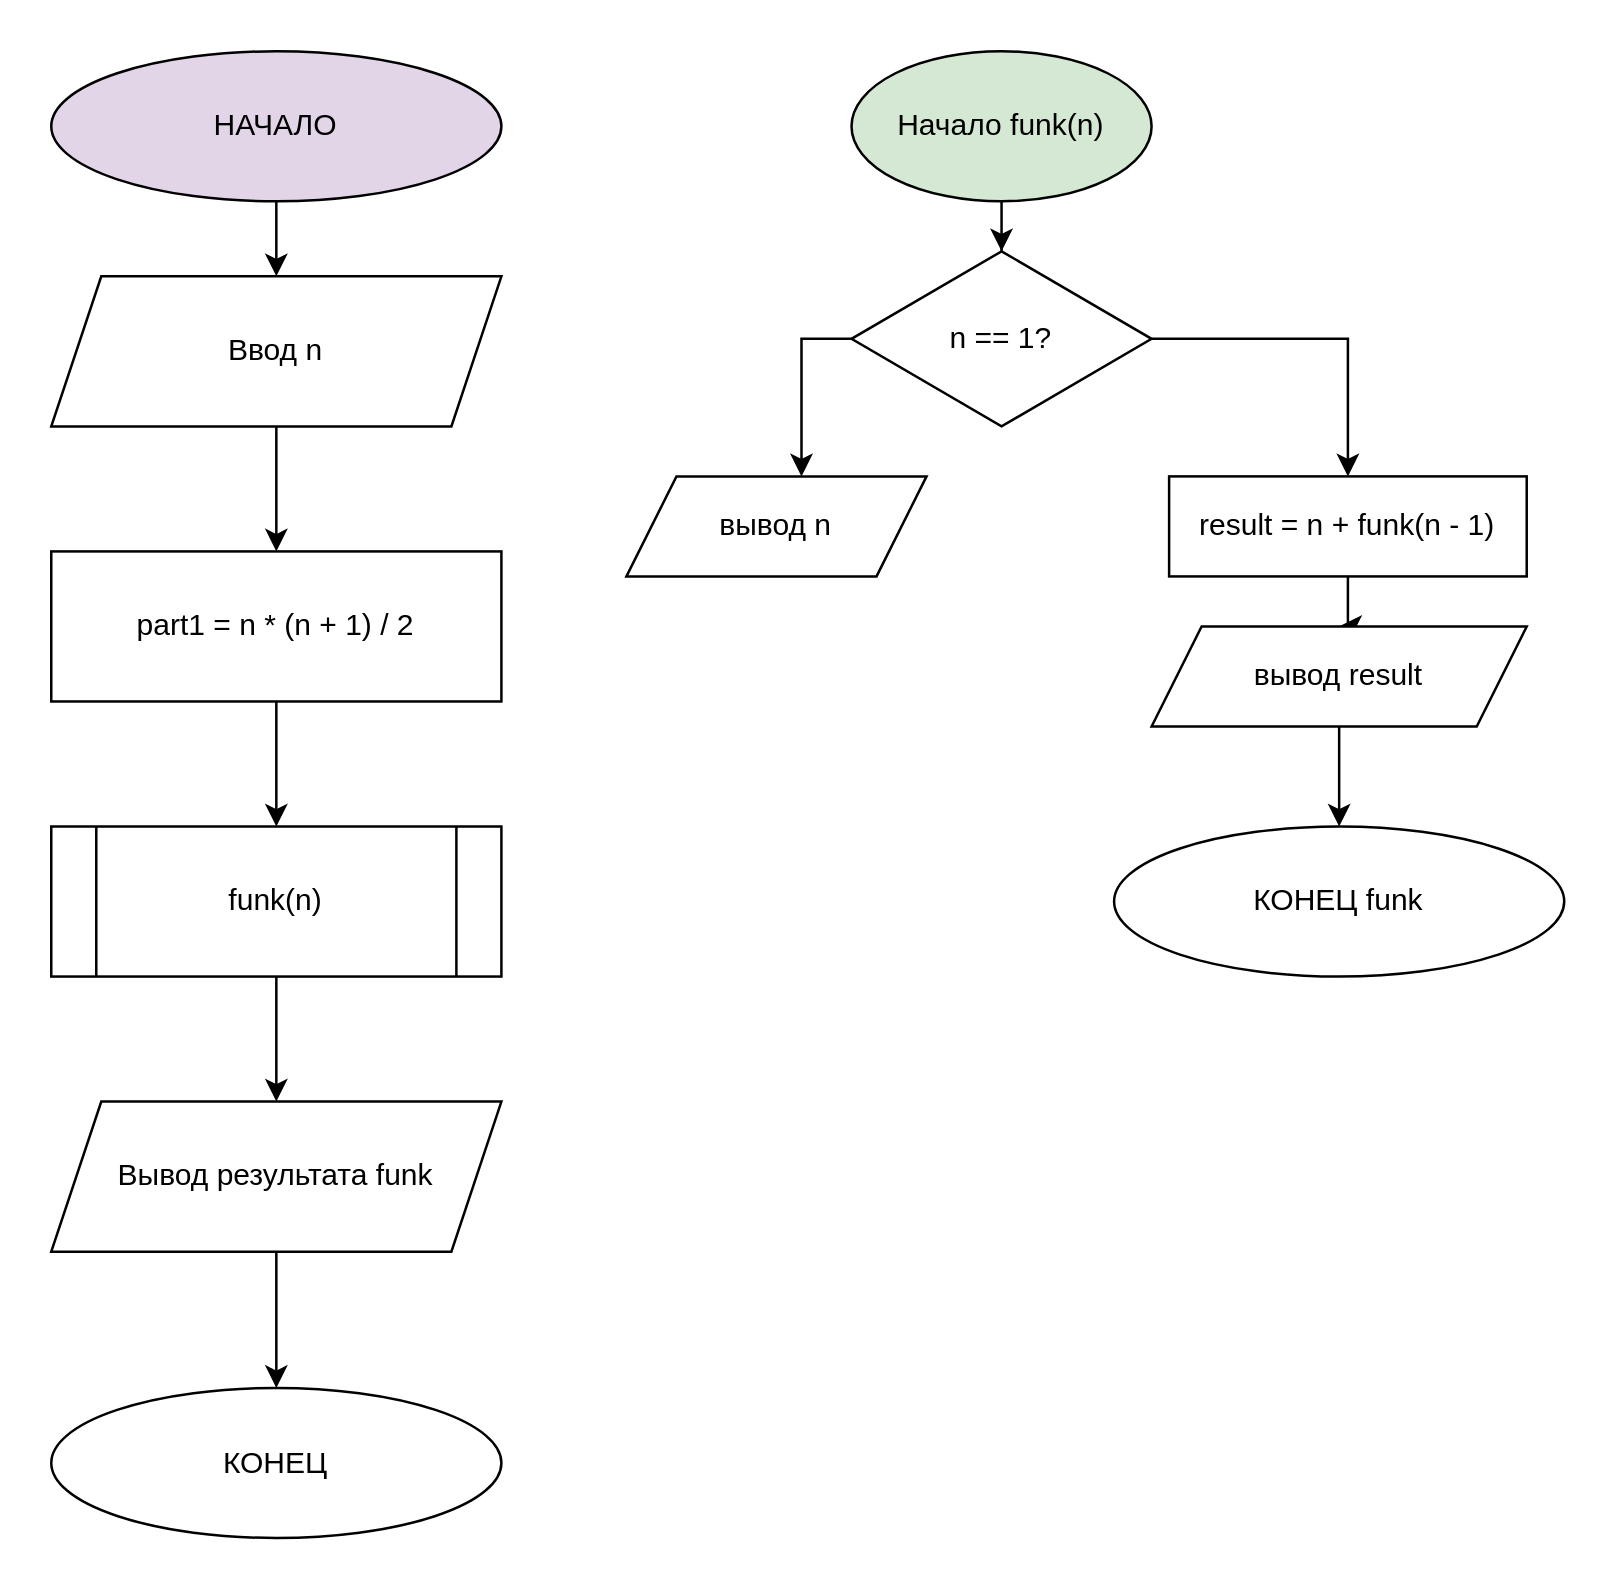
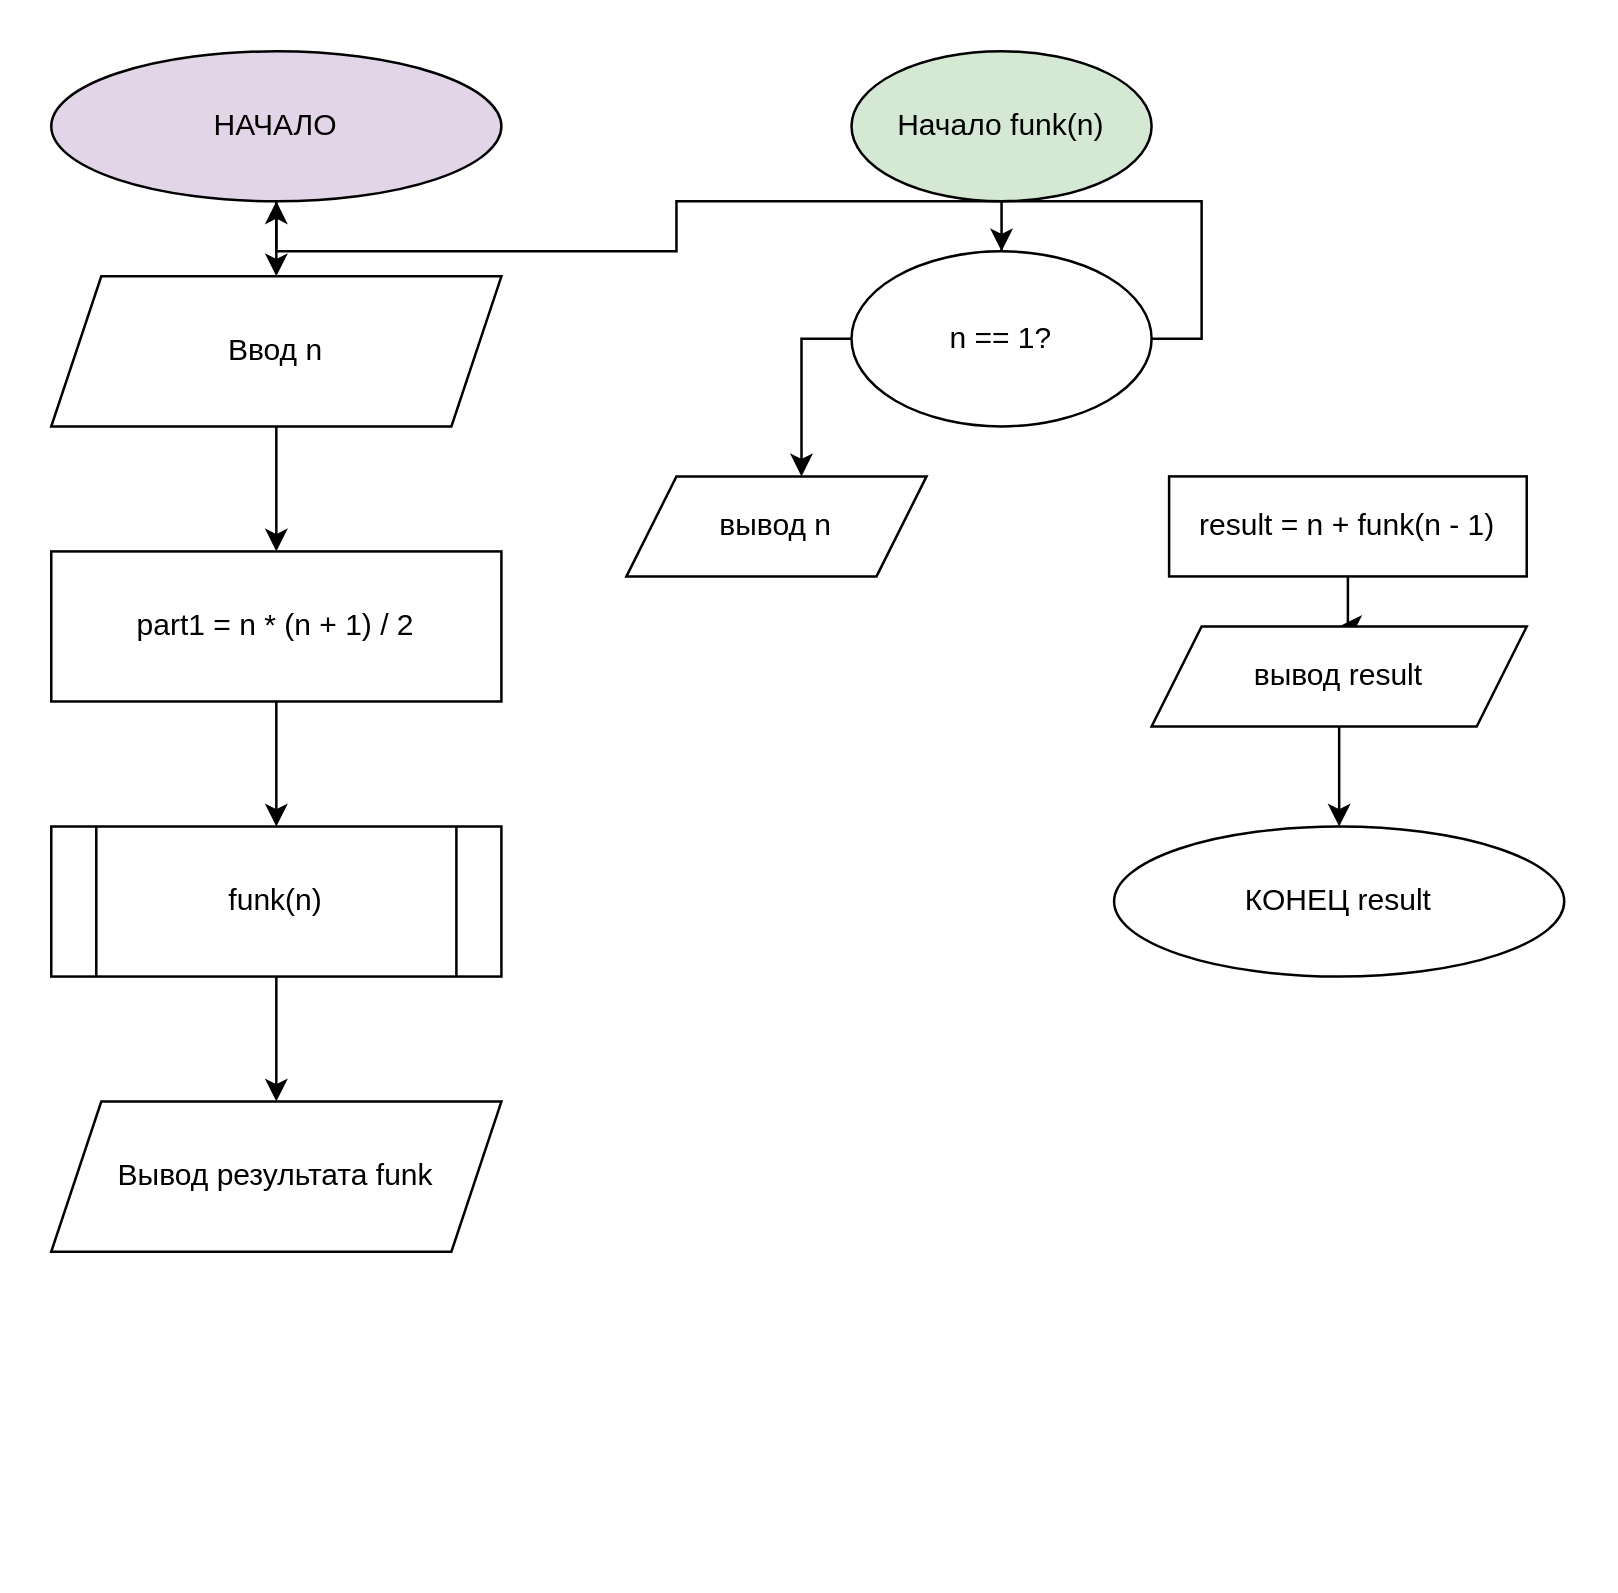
node "n == 1?": shape diamond -> ellipse
edge "n == 1?" -> "result = n + funk(n - 1)": now "n == 1?" -> "НАЧАЛО"
node "КОНЕЦ funk": label "КОНЕЦ funk" -> "КОНЕЦ result"
edge "Вывод результата funk" -> "КОНЕЦ": removed
node "КОНЕЦ": removed
